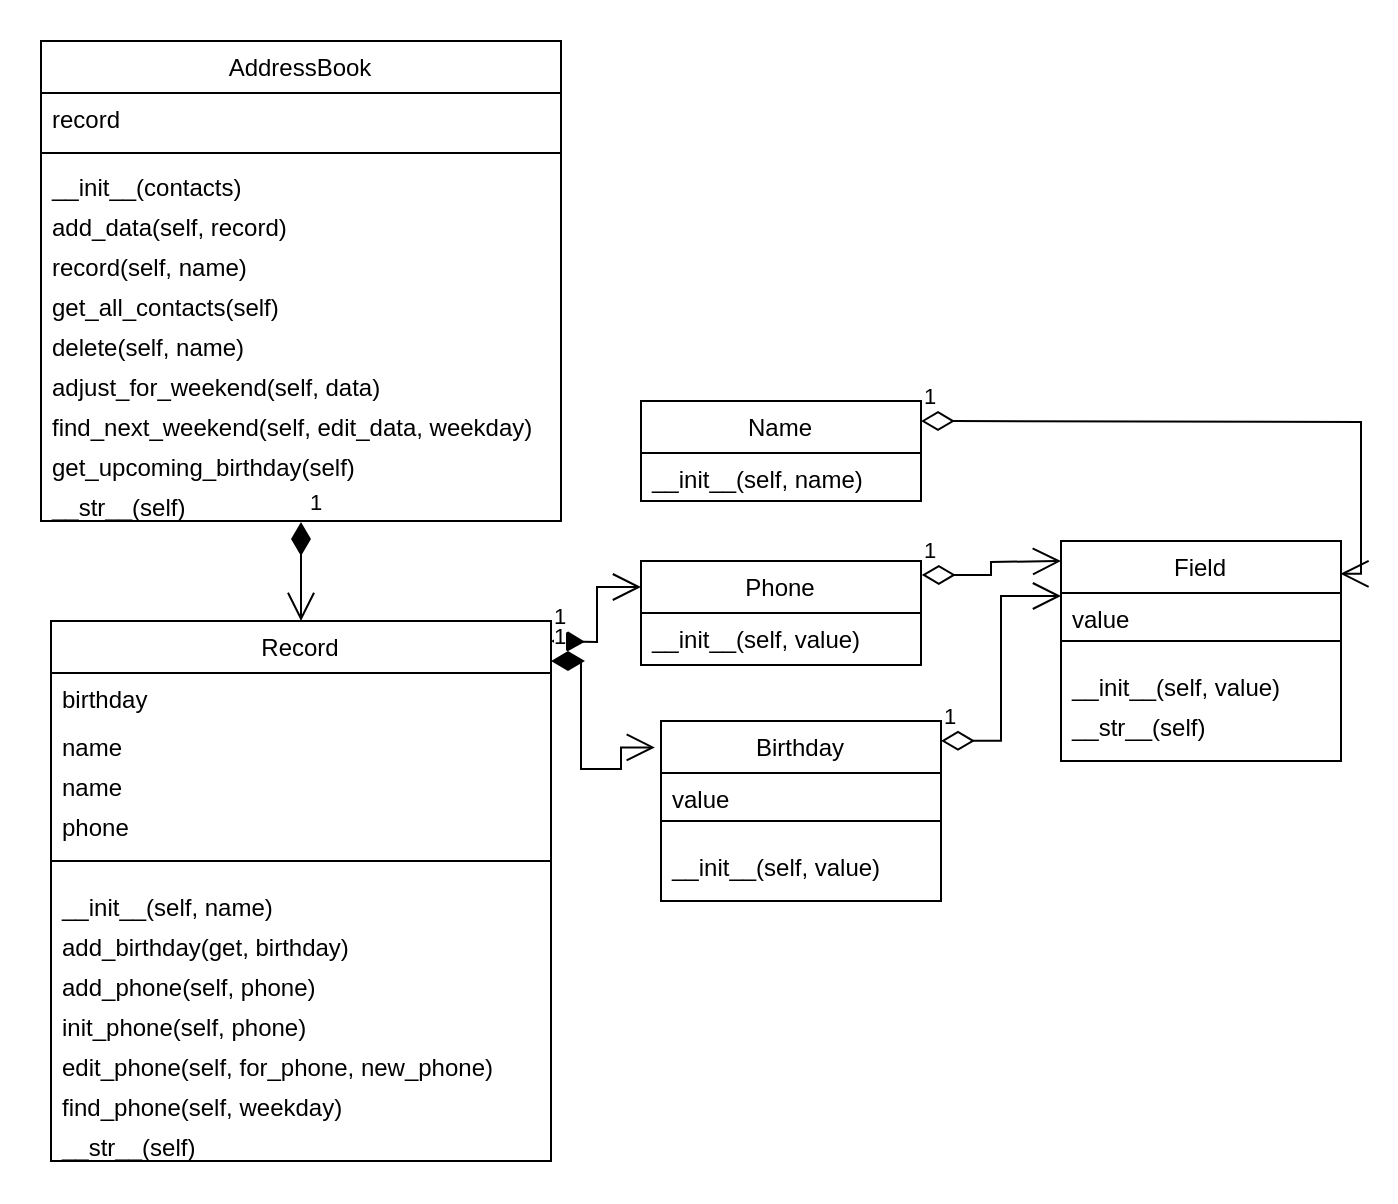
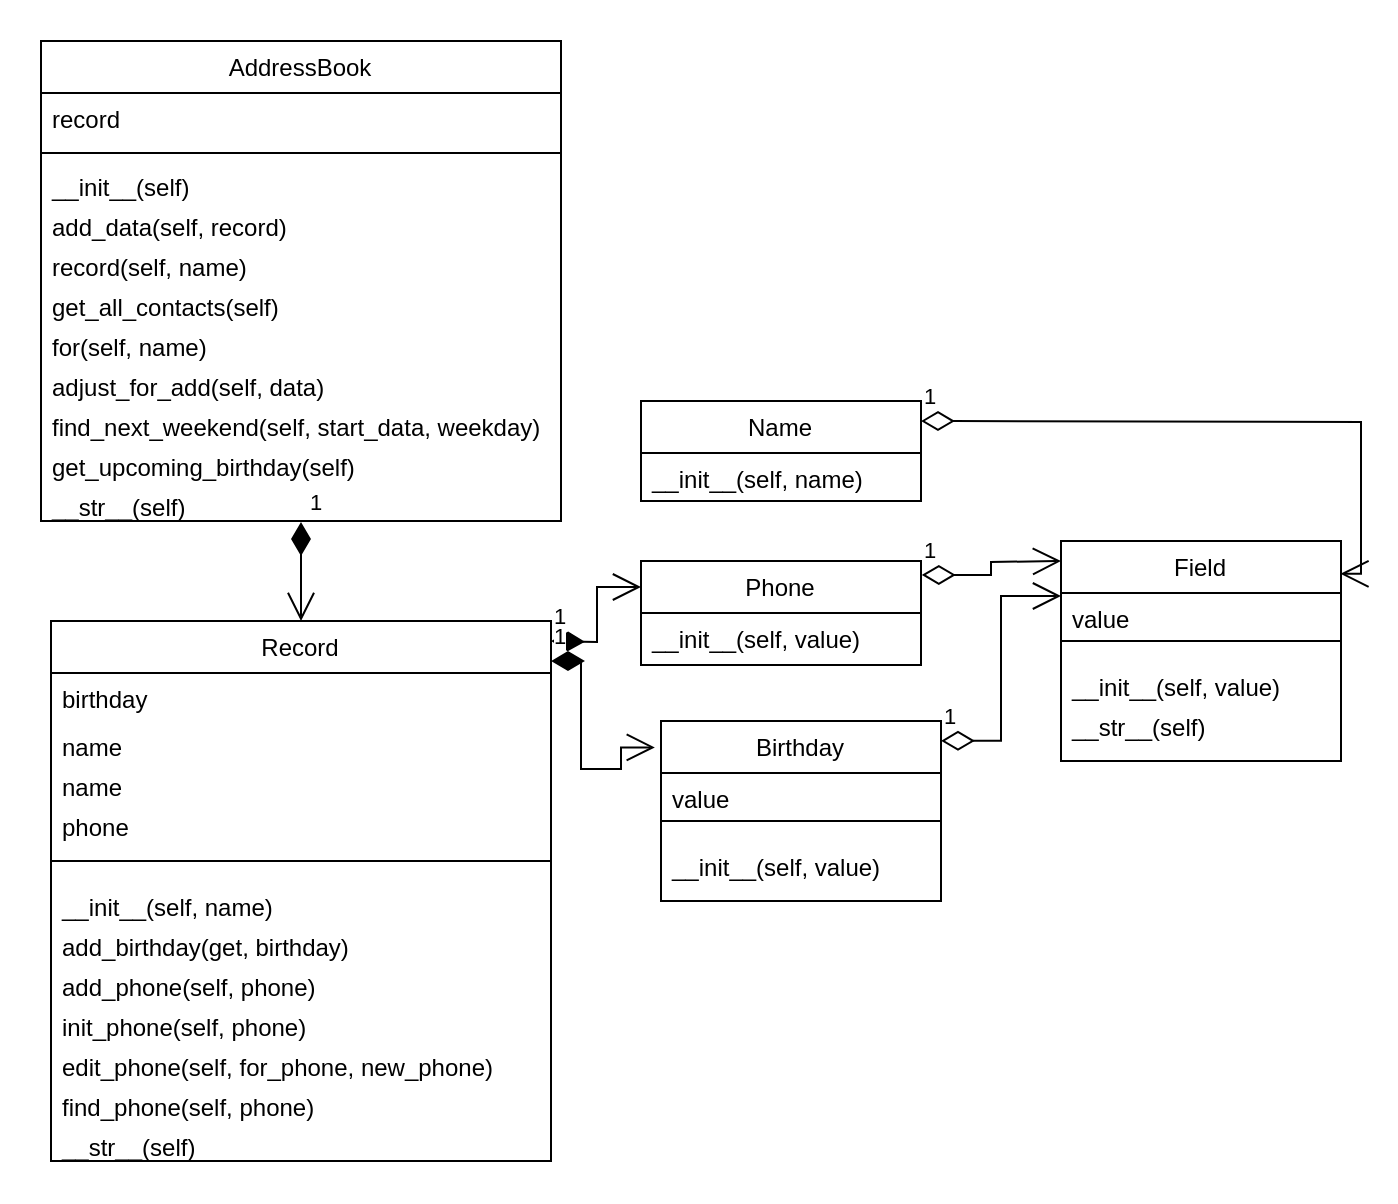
node "__init__(contacts)": label "__init__(contacts)" -> "__init__(self)"
node "delete(self, name)": label "delete(self, name)" -> "for(self, name)"
node "adjust_for_weekend(self, data)": label "adjust_for_weekend(self, data)" -> "adjust_for_add(self, data)"
node "find_next_weekend(self, edit_data, weekday)": label "find_next_weekend(self, edit_data, weekday)" -> "find_next_weekend(self, start_data, weekday)"
node "find_phone(self, weekday)": label "find_phone(self, weekday)" -> "find_phone(self, phone)"
